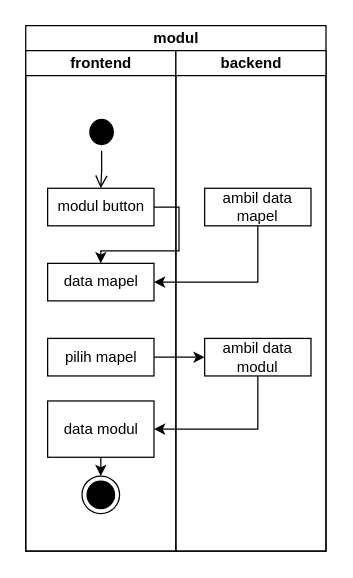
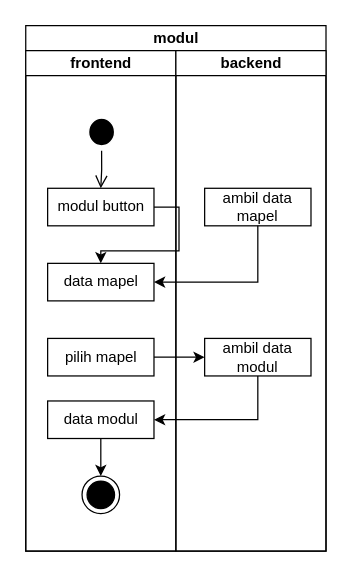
node "data modul": size 106x56 -> 106x38
